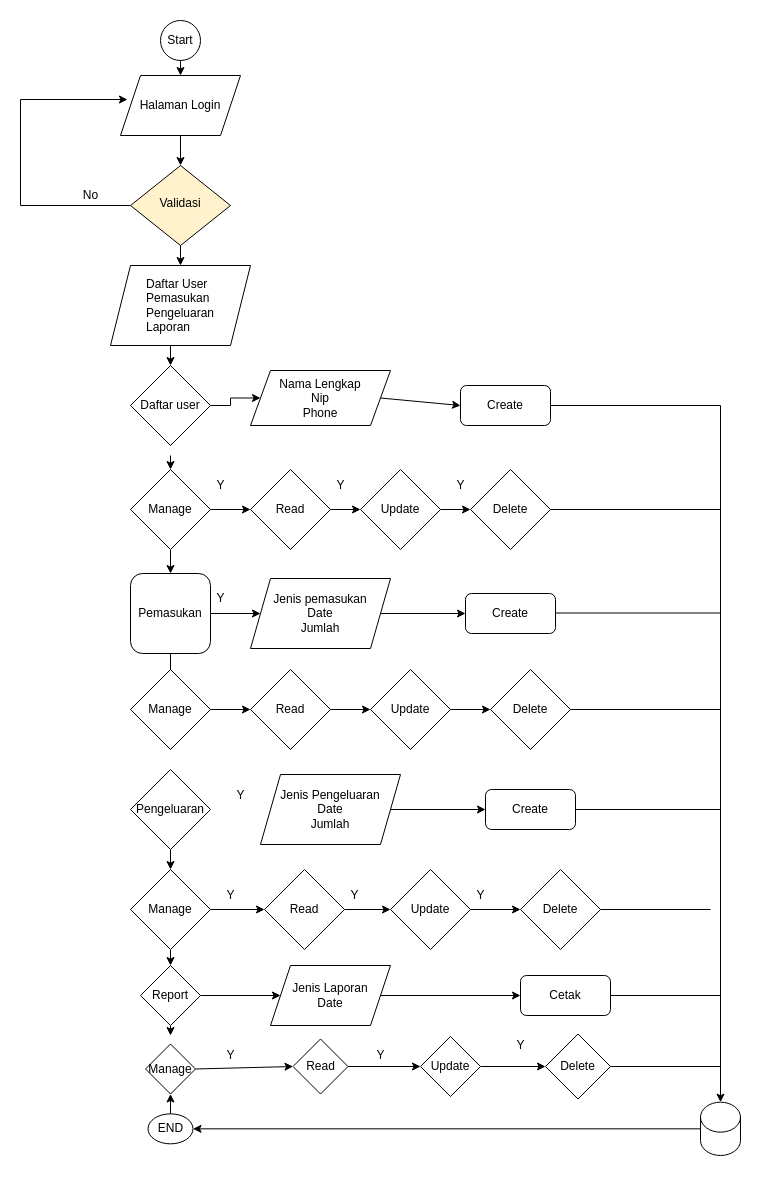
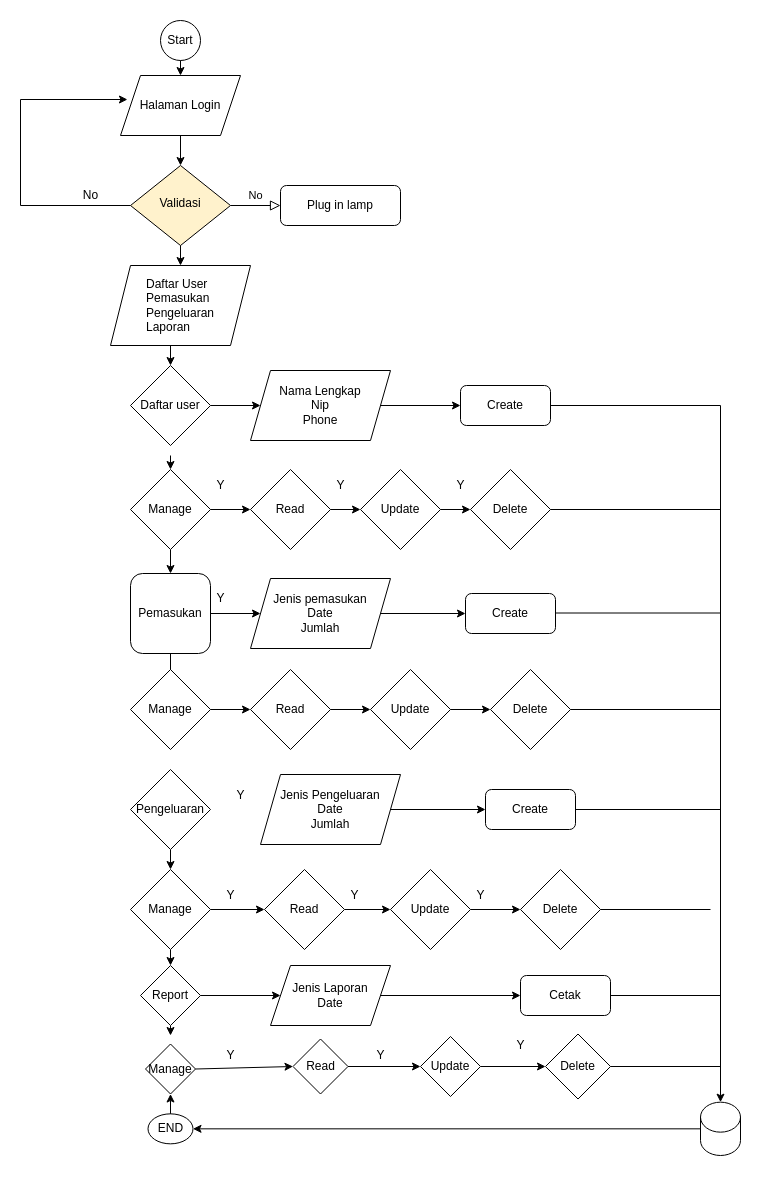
edge "Validasi" -> "Plug in lamp": added, label "No"
node "Plug in lamp": added
node "Nama Lengkap Nip Phone": size 140x55 -> 140x70
